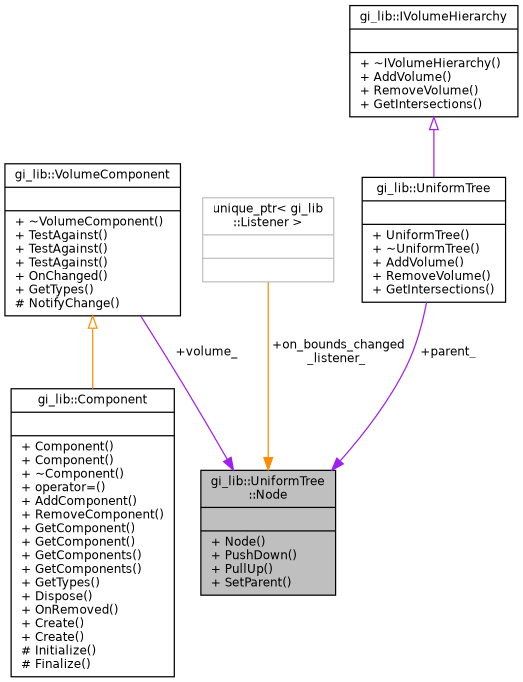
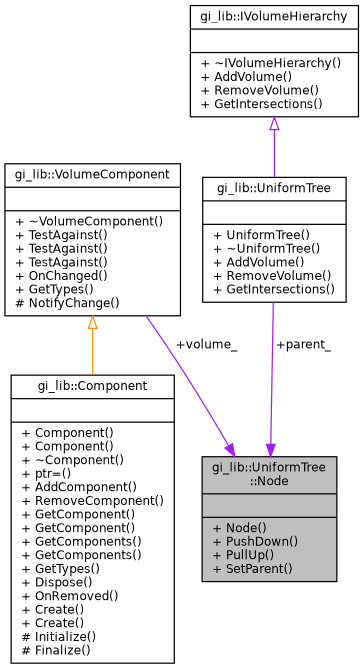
node "unique_ptr< gi_lib": removed
node "gi_lib::Component": text "+ operator=()" -> "+ ptr=()"
